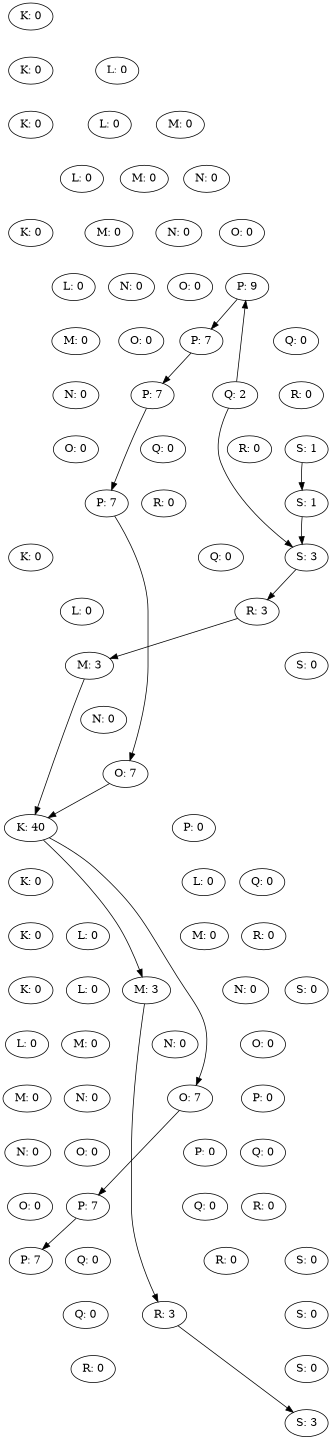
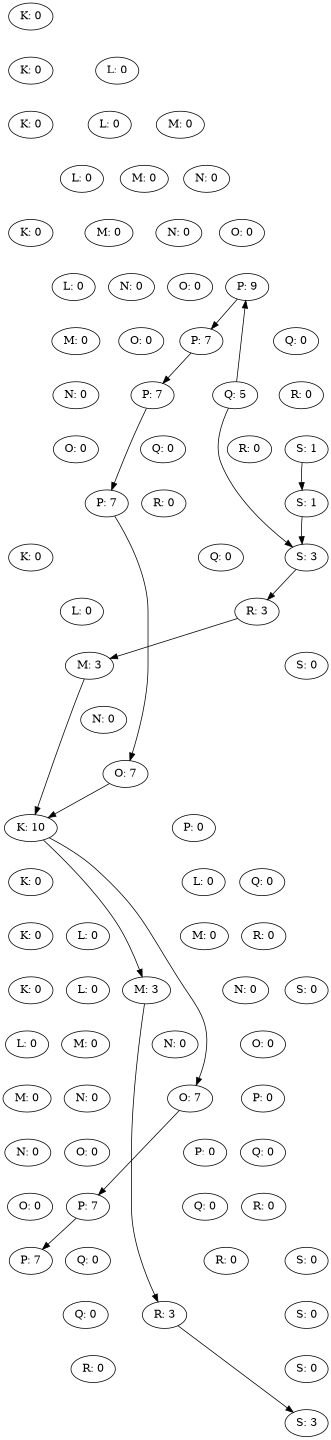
node "Q: 2": label "Q: 2" -> "Q: 5"
node "K: 40": label "K: 40" -> "K: 10"
